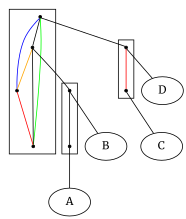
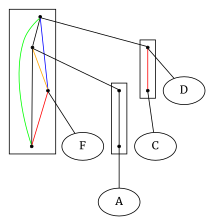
node "F": added
node "B": removed
